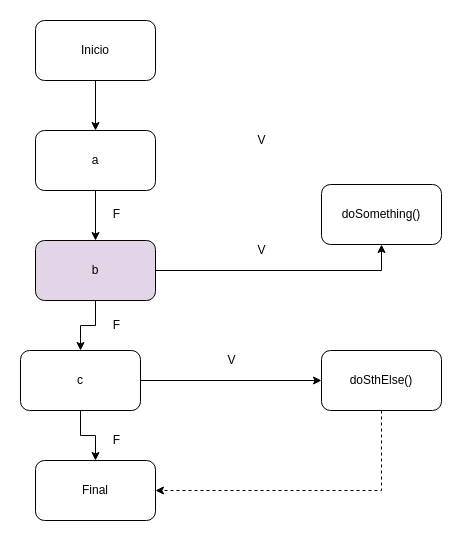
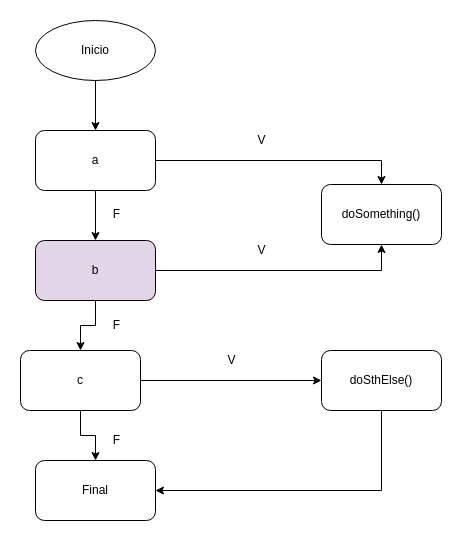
node "Inicio": shape rounded rectangle -> ellipse
edge "a" -> "doSomething()": added
edge "doSthElse()" -> "Final": style dashed -> solid
